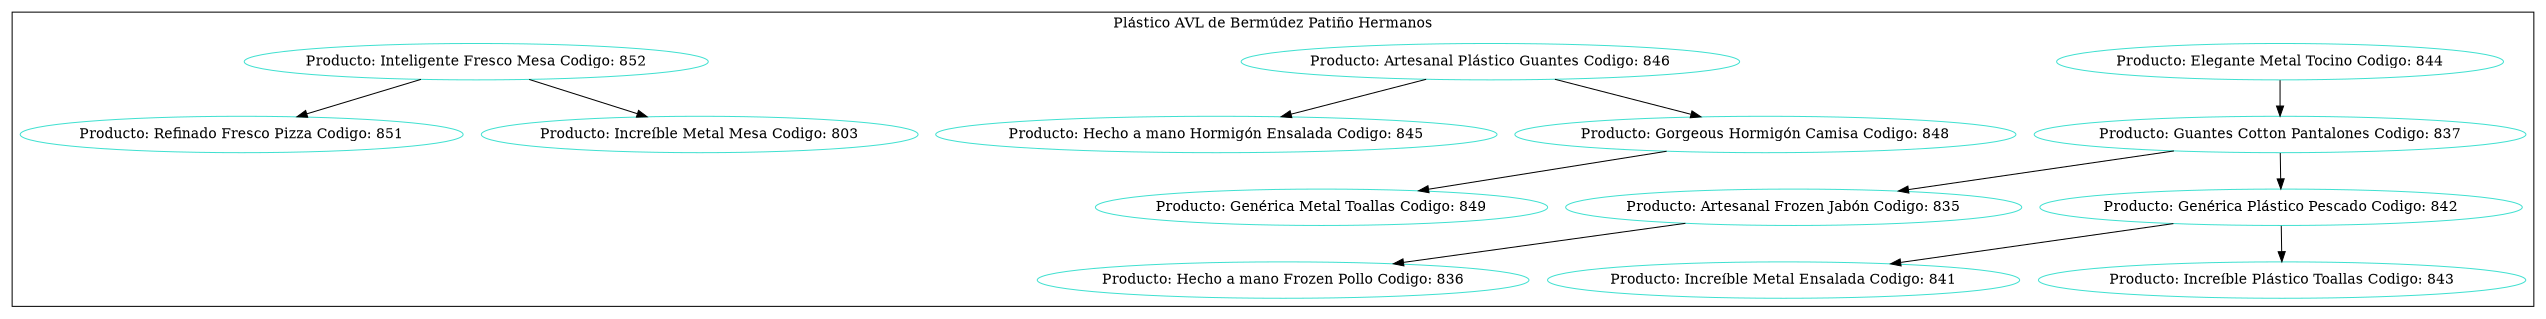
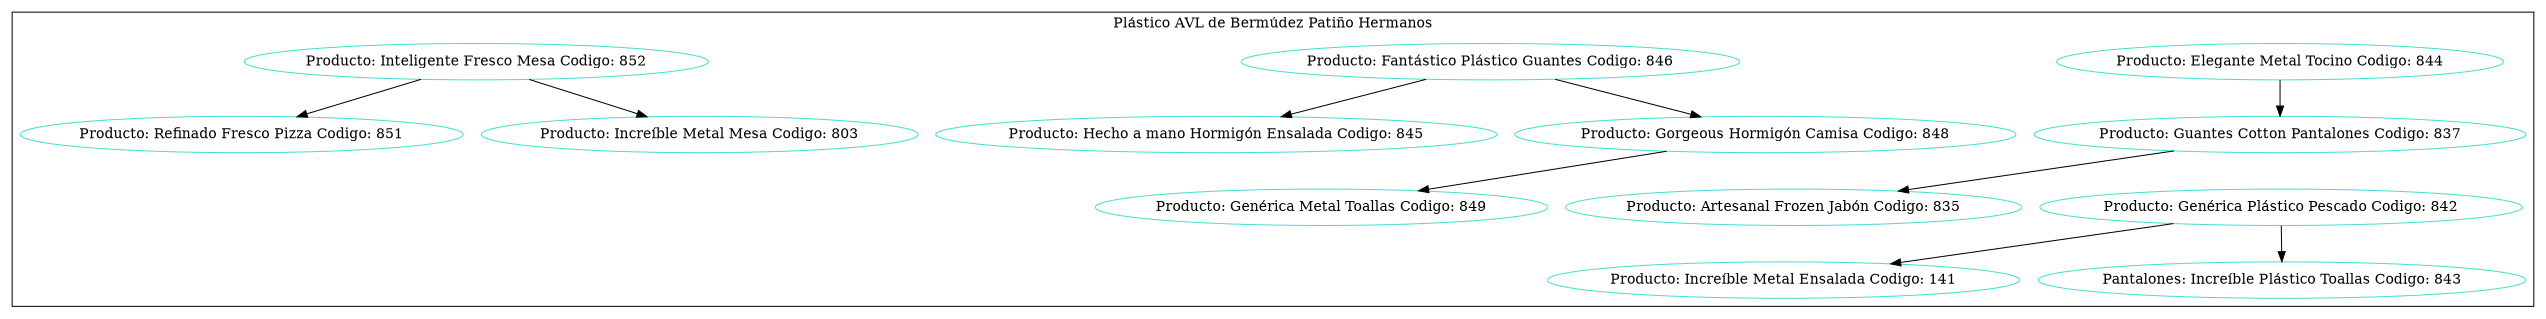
node "Producto: Artesanal Plástico Guantes Codigo: 846": label "Producto: Artesanal Plástico Guantes Codigo: 846" -> "Producto: Fantástico Plástico Guantes Codigo: 846"
edge "Producto: Guantes Cotton Pantalones Codigo: 837" -> "Producto: Genérica Plástico Pescado Codigo: 842": removed
node "Producto: Hecho a mano Frozen Pollo Codigo: 836": removed
node "Producto: Increíble Metal Ensalada Codigo: 841": label "Producto: Increíble Metal Ensalada Codigo: 841" -> "Producto: Increíble Metal Ensalada Codigo: 141"
node "Producto: Increíble Plástico Toallas Codigo: 843": label "Producto: Increíble Plástico Toallas Codigo: 843" -> "Pantalones: Increíble Plástico Toallas Codigo: 843"
